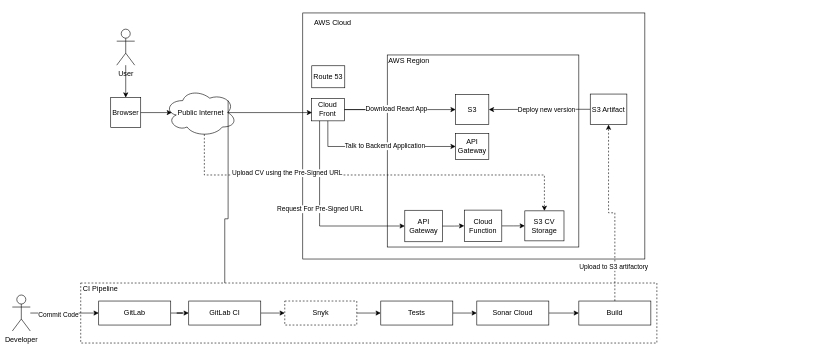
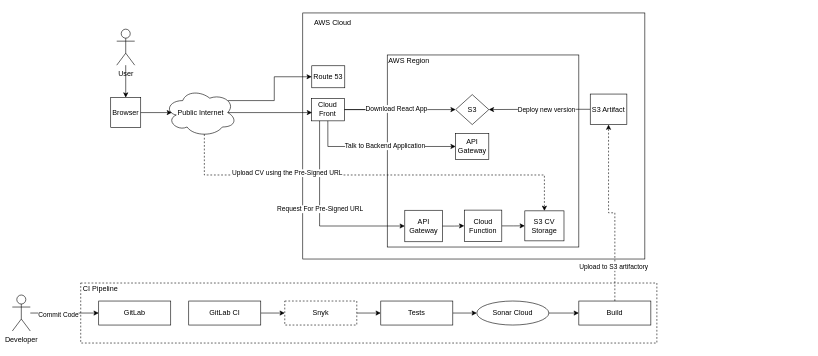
node "S3": shape rectangle -> diamond
edge "Public Internet" -> "GitLab CI": now "Public Internet" -> "Route 53"
edge "GitLab" -> "GitLab CI": removed
node "Sonar Cloud": shape rectangle -> ellipse
